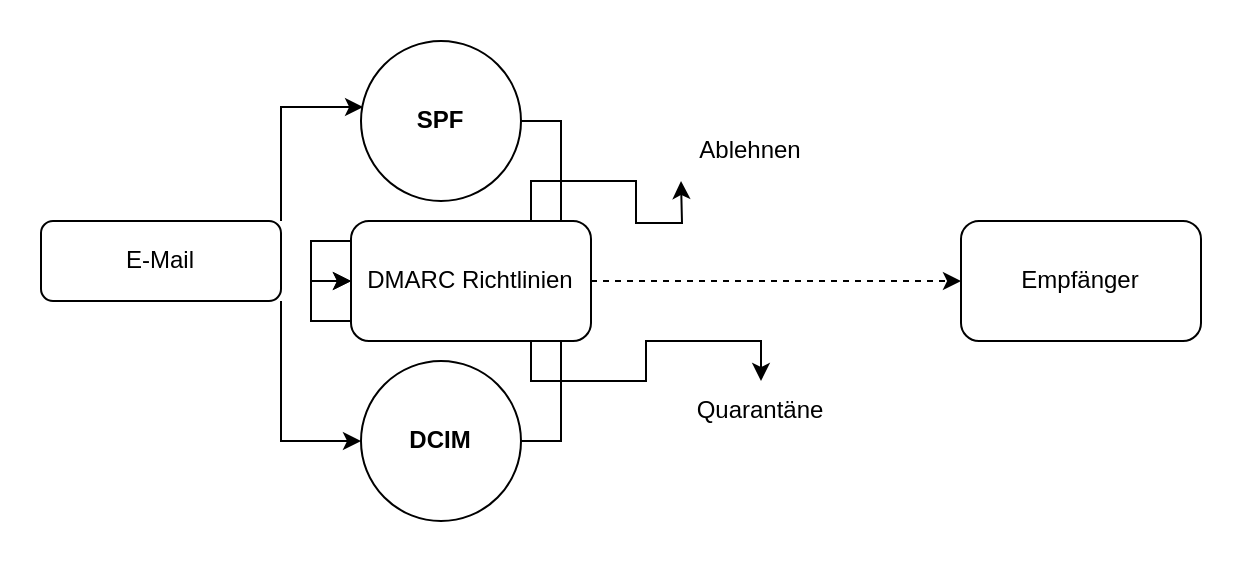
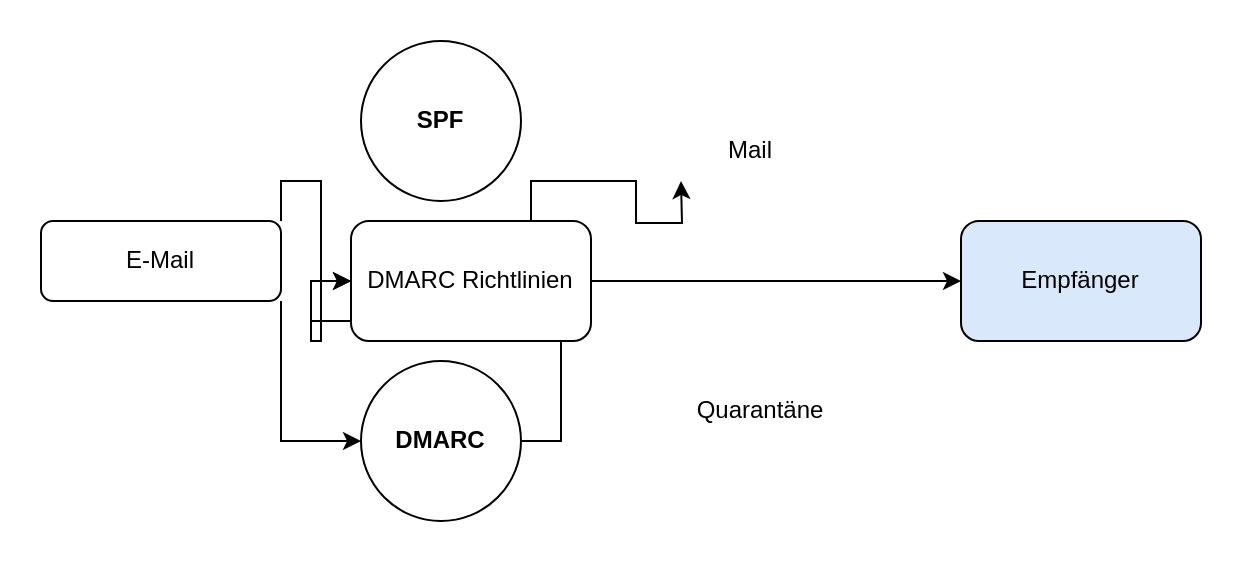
edge "E-Mail" -> "SPF": now "E-Mail" -> "DMARC Richtlinien"
edge "SPF" -> "DMARC Richtlinien": removed
node "Ablehnen": label "Ablehnen" -> "Mail"
edge "DMARC Richtlinien" -> "Empfänger": style dashed -> solid
node "Empfänger": fillcolor #ffffff -> #dae8fc
edge "DMARC Richtlinien" -> "Quarantäne": removed
node "DCIM": label "DCIM" -> "DMARC"
